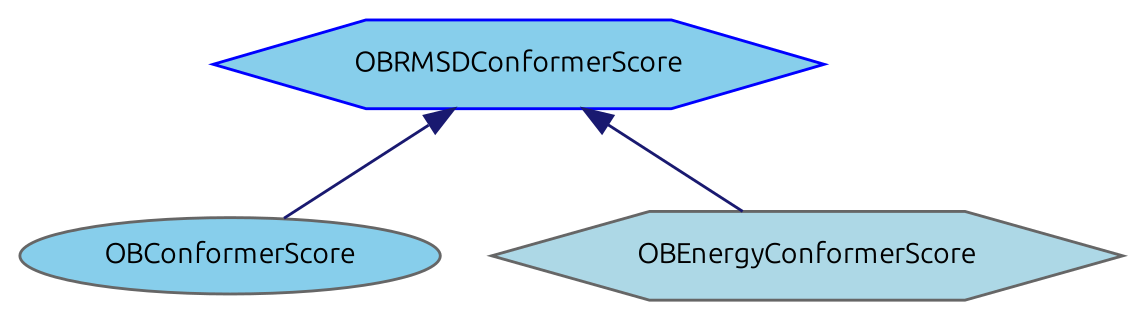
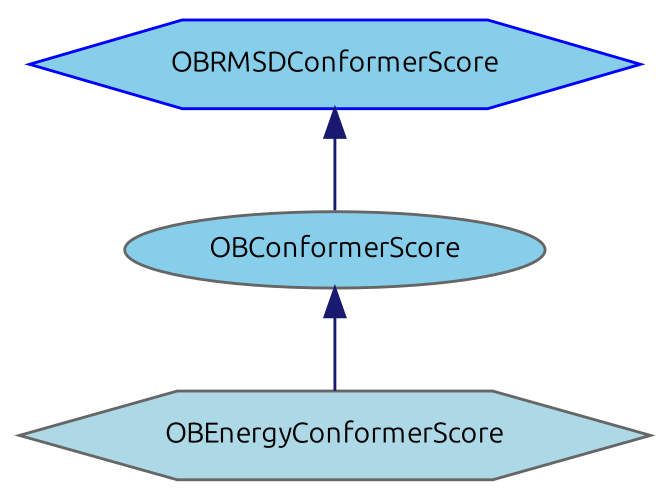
edge "OBEnergyConformerScore" -> "OBRMSDConformerScore": now "OBEnergyConformerScore" -> "OBConformerScore"
